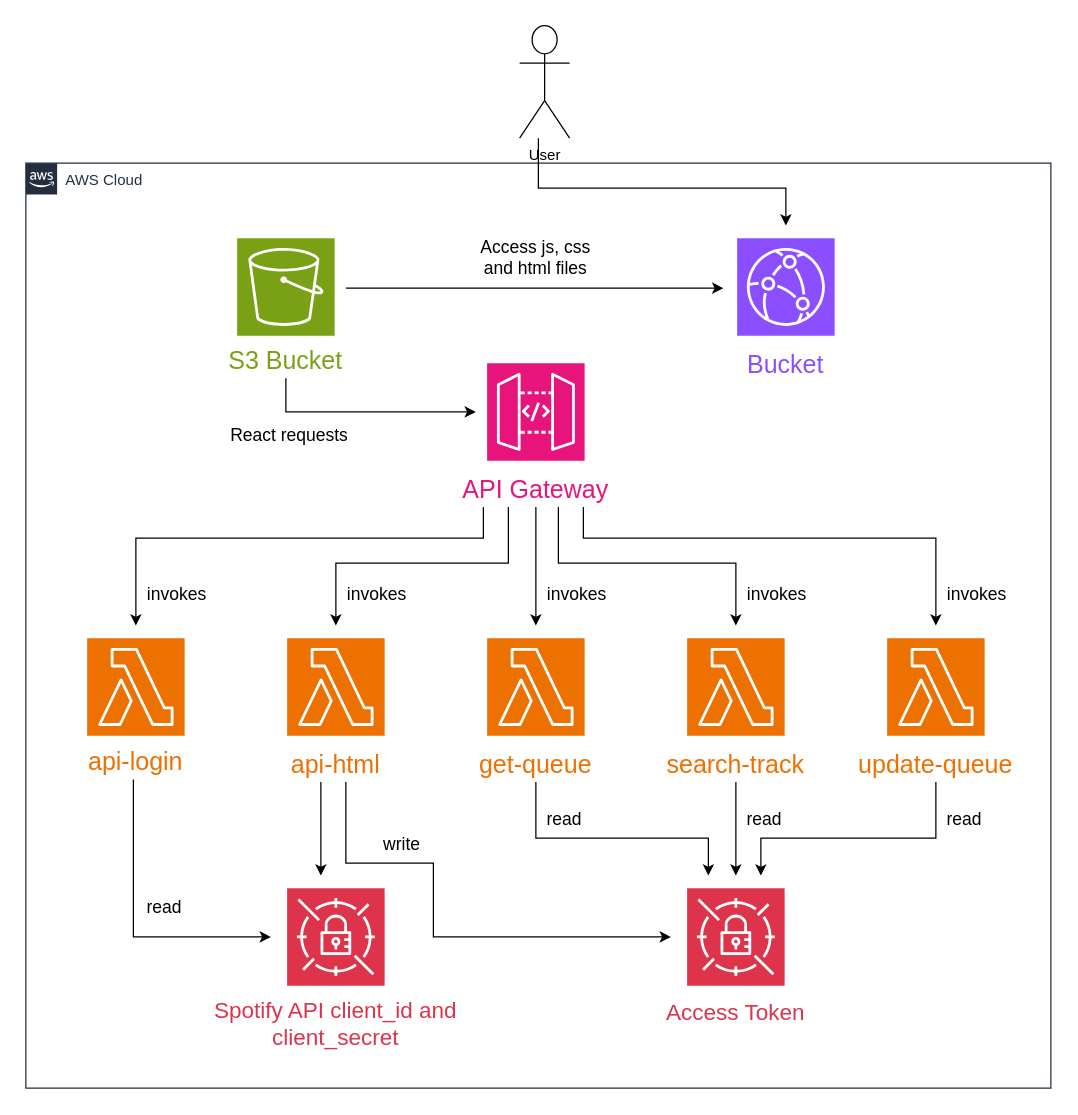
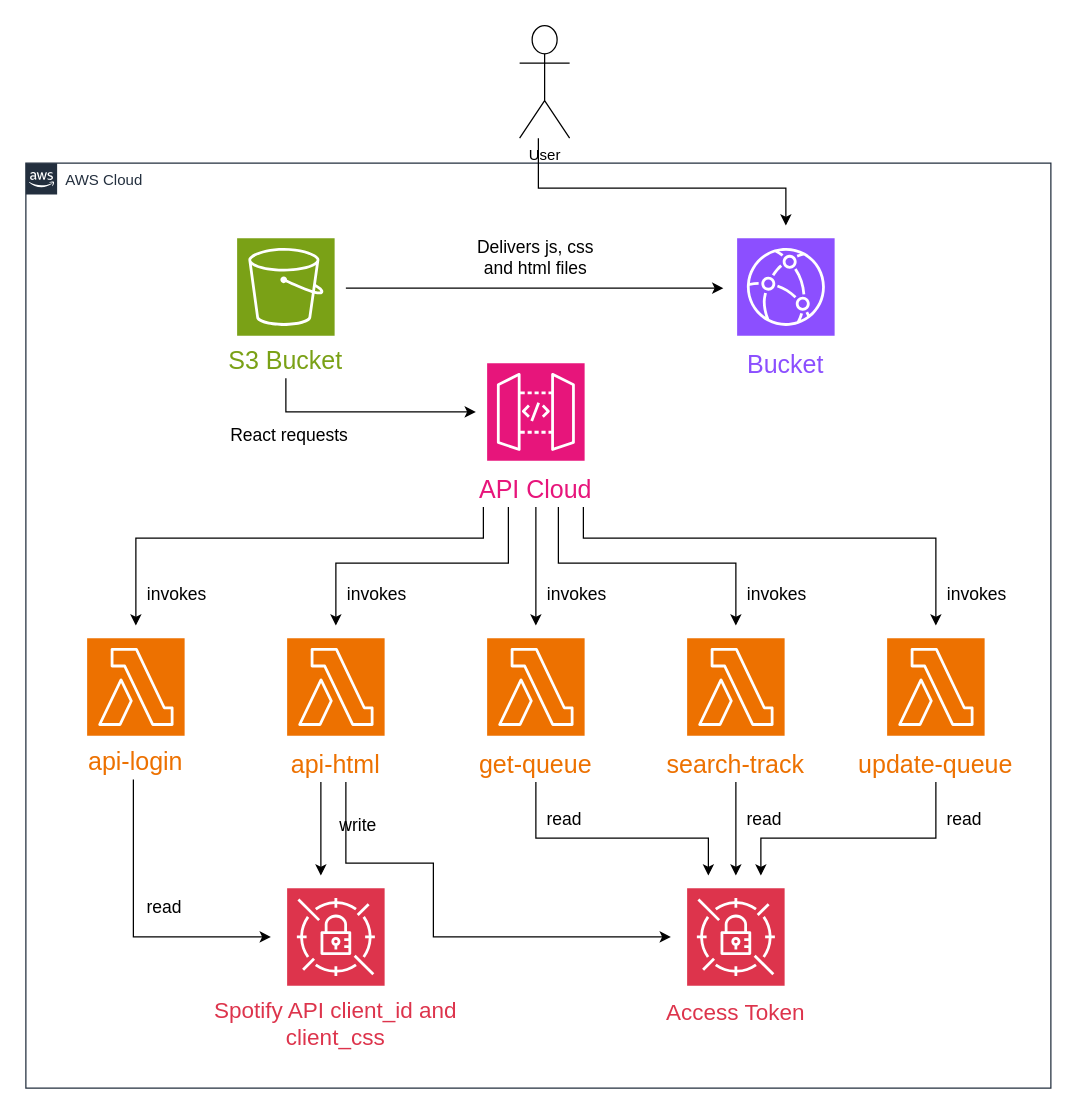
node "Access js, css and html files": label "Access js, css and html files" -> "Delivers js, css and html files"
node "API Gateway": label "API Gateway" -> "API Cloud"
node "write": moved (402, 844) -> (358, 826)
node "Spotify API client_id and client_secret": label "Spotify API client_id and client_secret" -> "Spotify API client_id and client_css"
